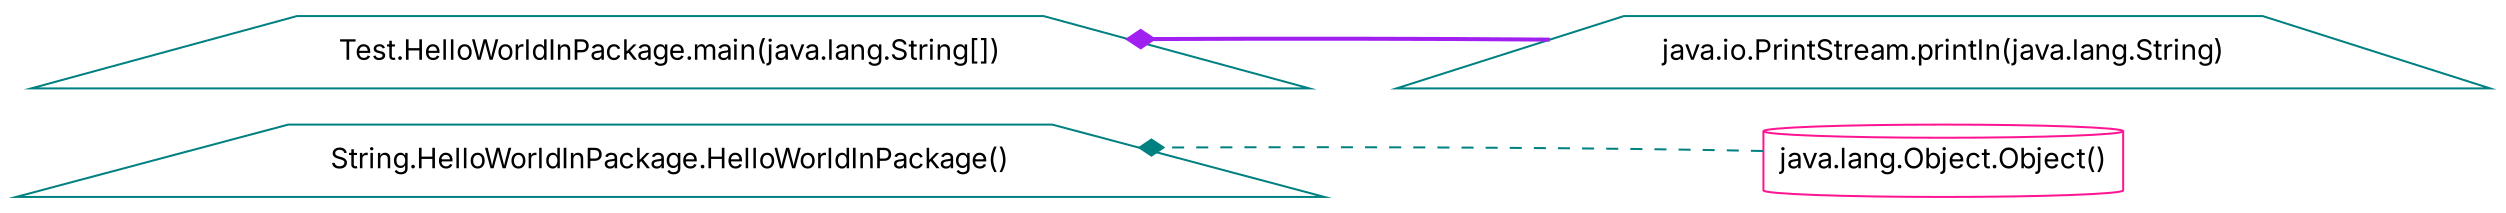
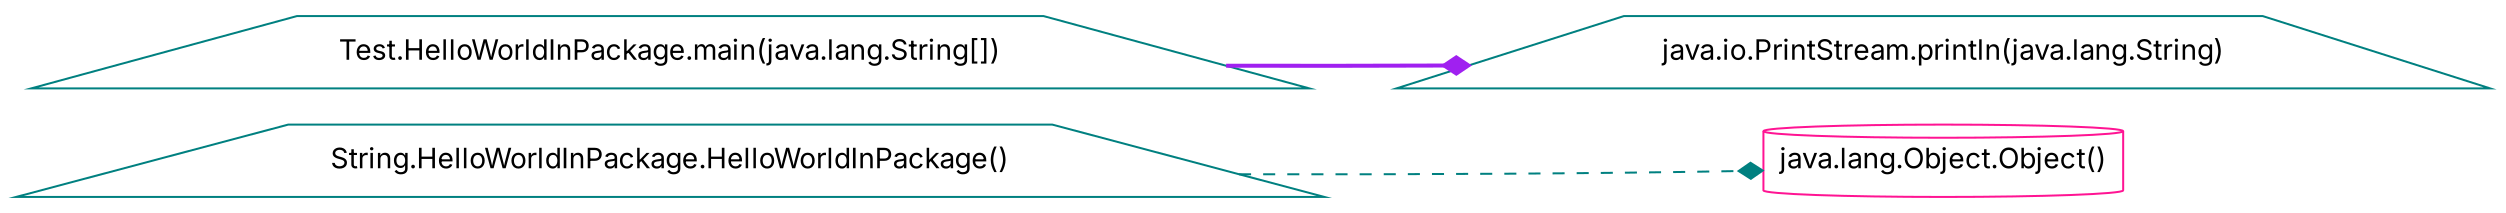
edge "java.io.PrintStream.println(java.lang.String)" -> "Test.HelloWorldInPackage.main(java.lang.String[])": reversed
edge "java.lang.Object.Object()" -> "String.HelloWorldInPackage.HelloWorldInPackage()": reversed
